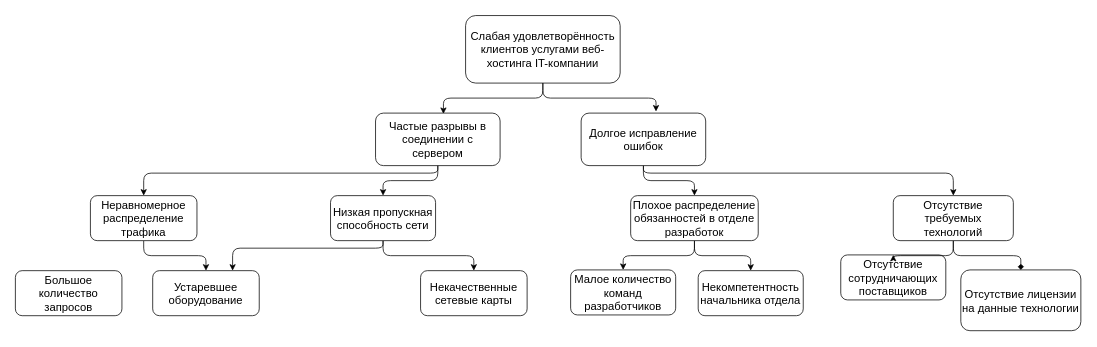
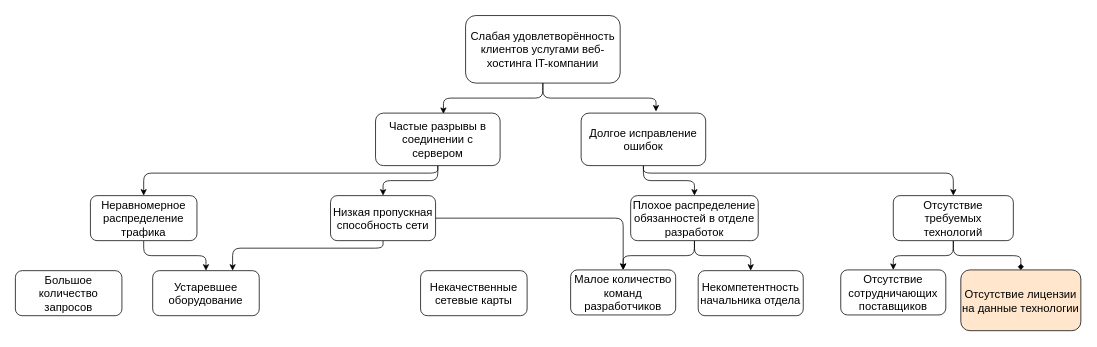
edge "Низкая пропускная способность сети" -> "Некачественные сетевые карты": now "Низкая пропускная способность сети" -> "Малое количество команд разработчиков"
node "Отсутствие сотрудничающих поставщиков": moved (893, 277) -> (893, 292)
node "Отсутствие лицензии на данные технологии": fillcolor #ffffff -> #ffe6cc
